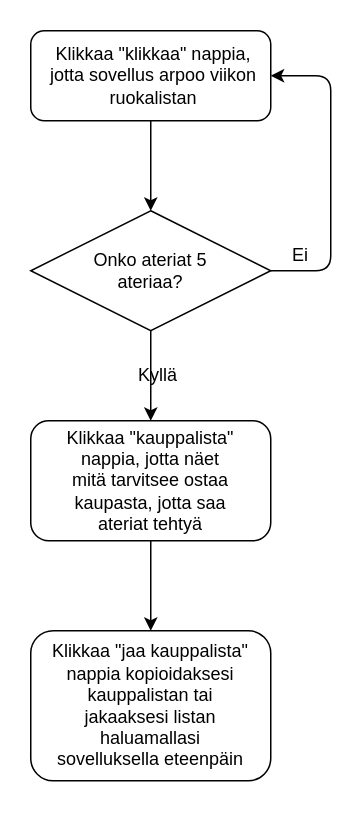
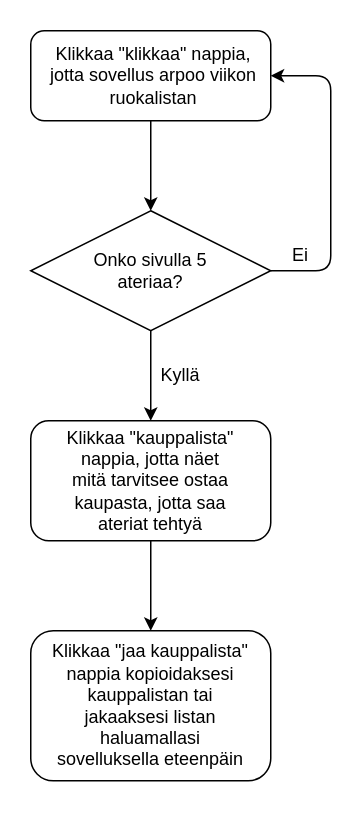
node "Onko ateriat 5 ateriaa?": label "Onko ateriat 5 ateriaa?" -> "Onko sivulla 5 ateriaa?"
node "Kyllä": moved (158, 376) -> (181, 376)
